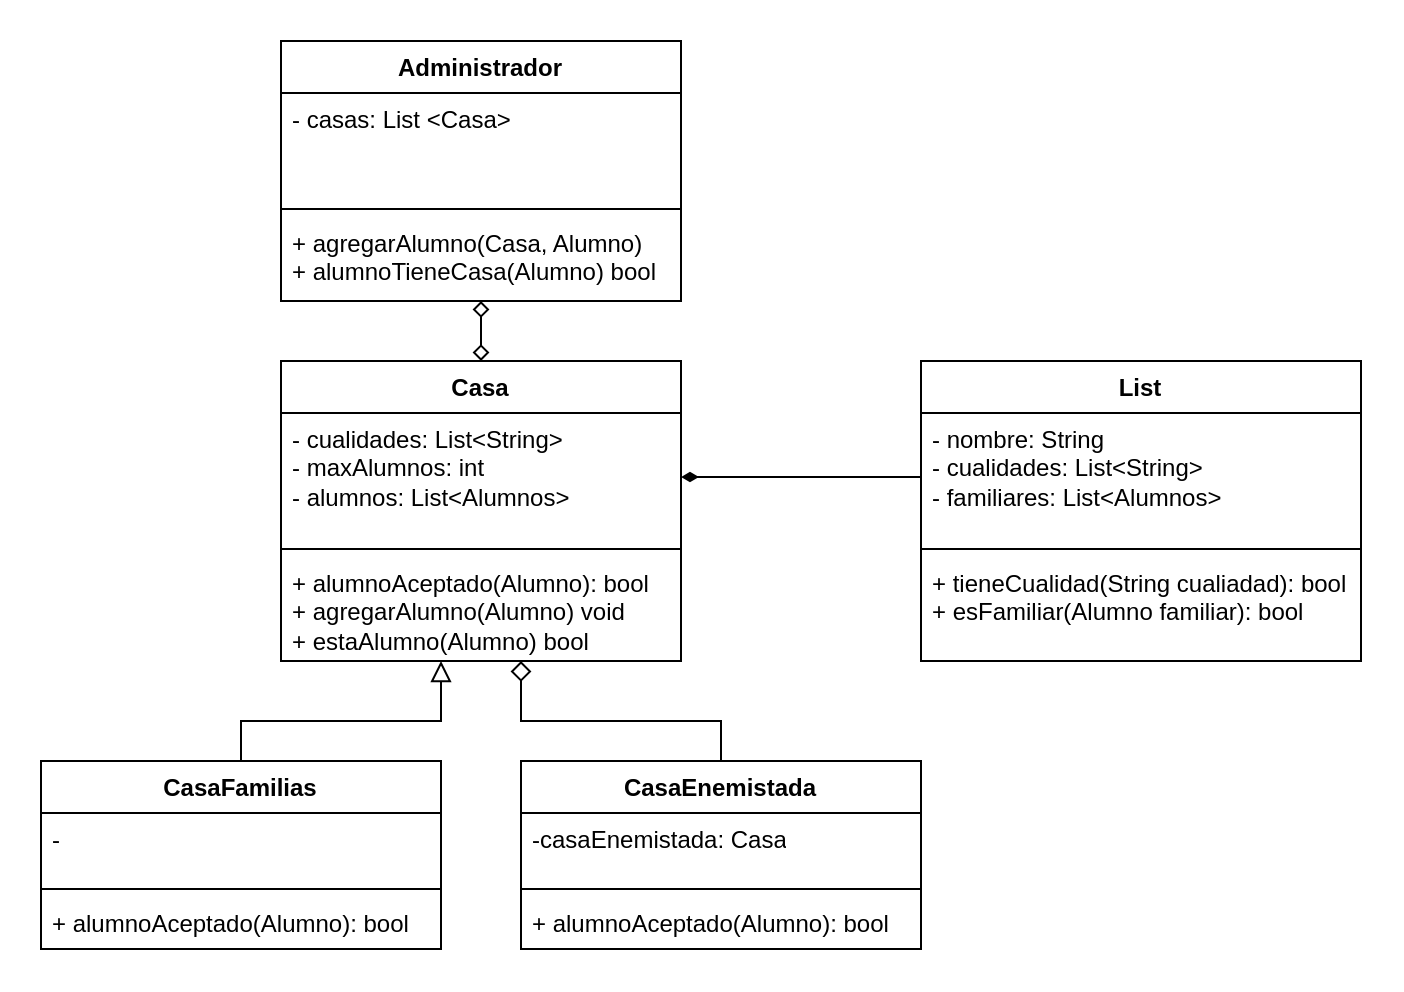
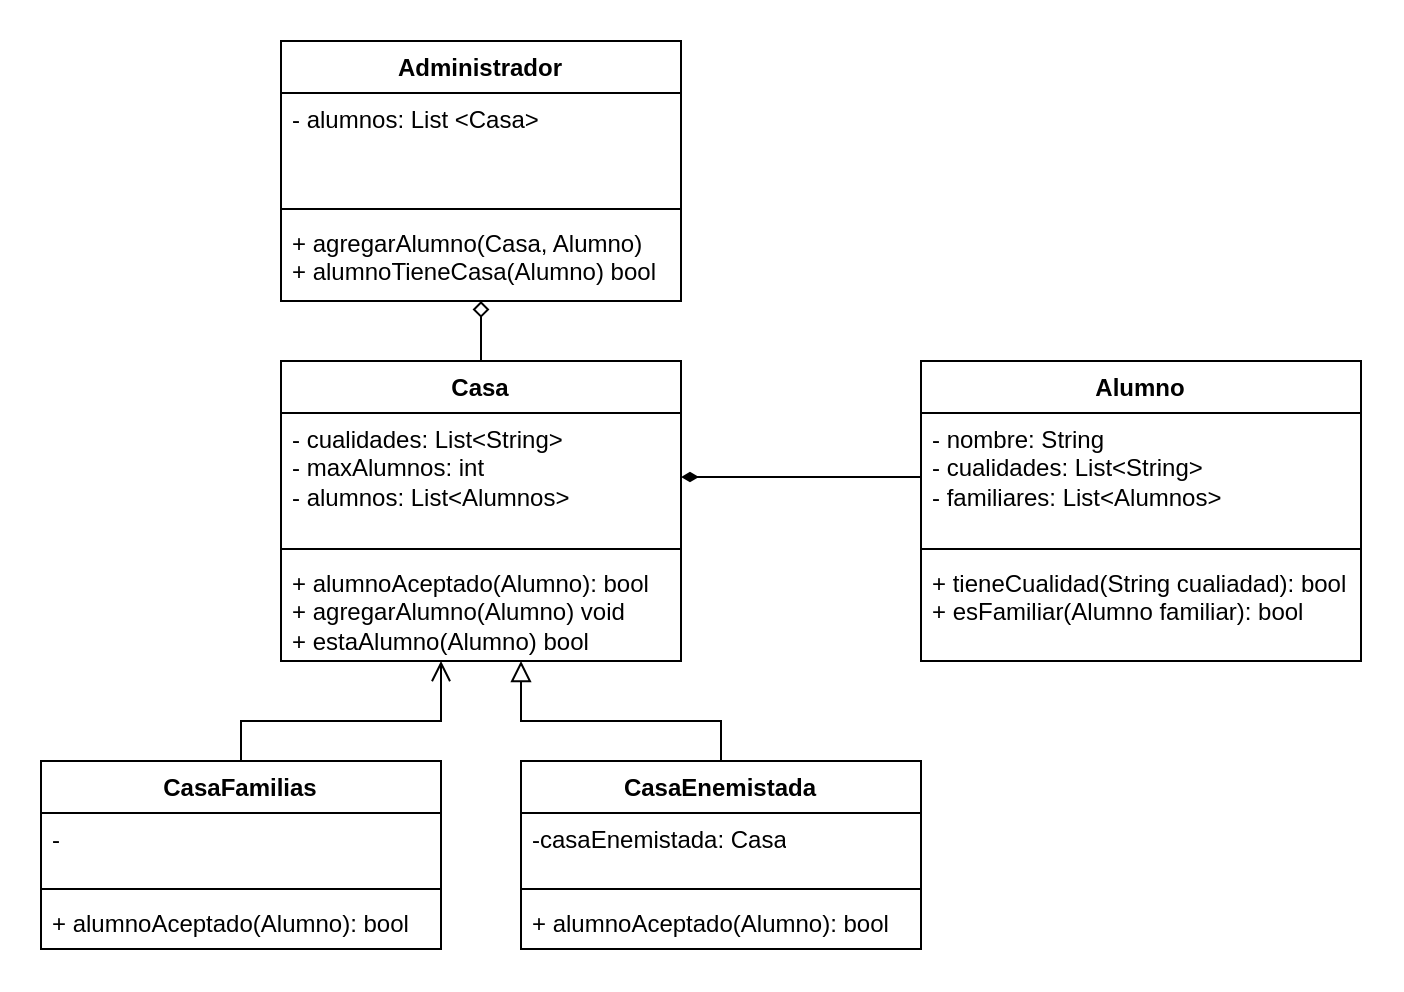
node "- casas: List <Casa>": label "- casas: List <Casa>" -> "- alumnos: List <Casa>"
edge "Administrador" -- "Casa": arrowhead diamond -> none
node "List": label "List" -> "Alumno"
edge "CasaFamilias" -> "Casa": arrowhead block -> open
edge "CasaEnemistada" -> "Casa": arrowhead diamond -> block
